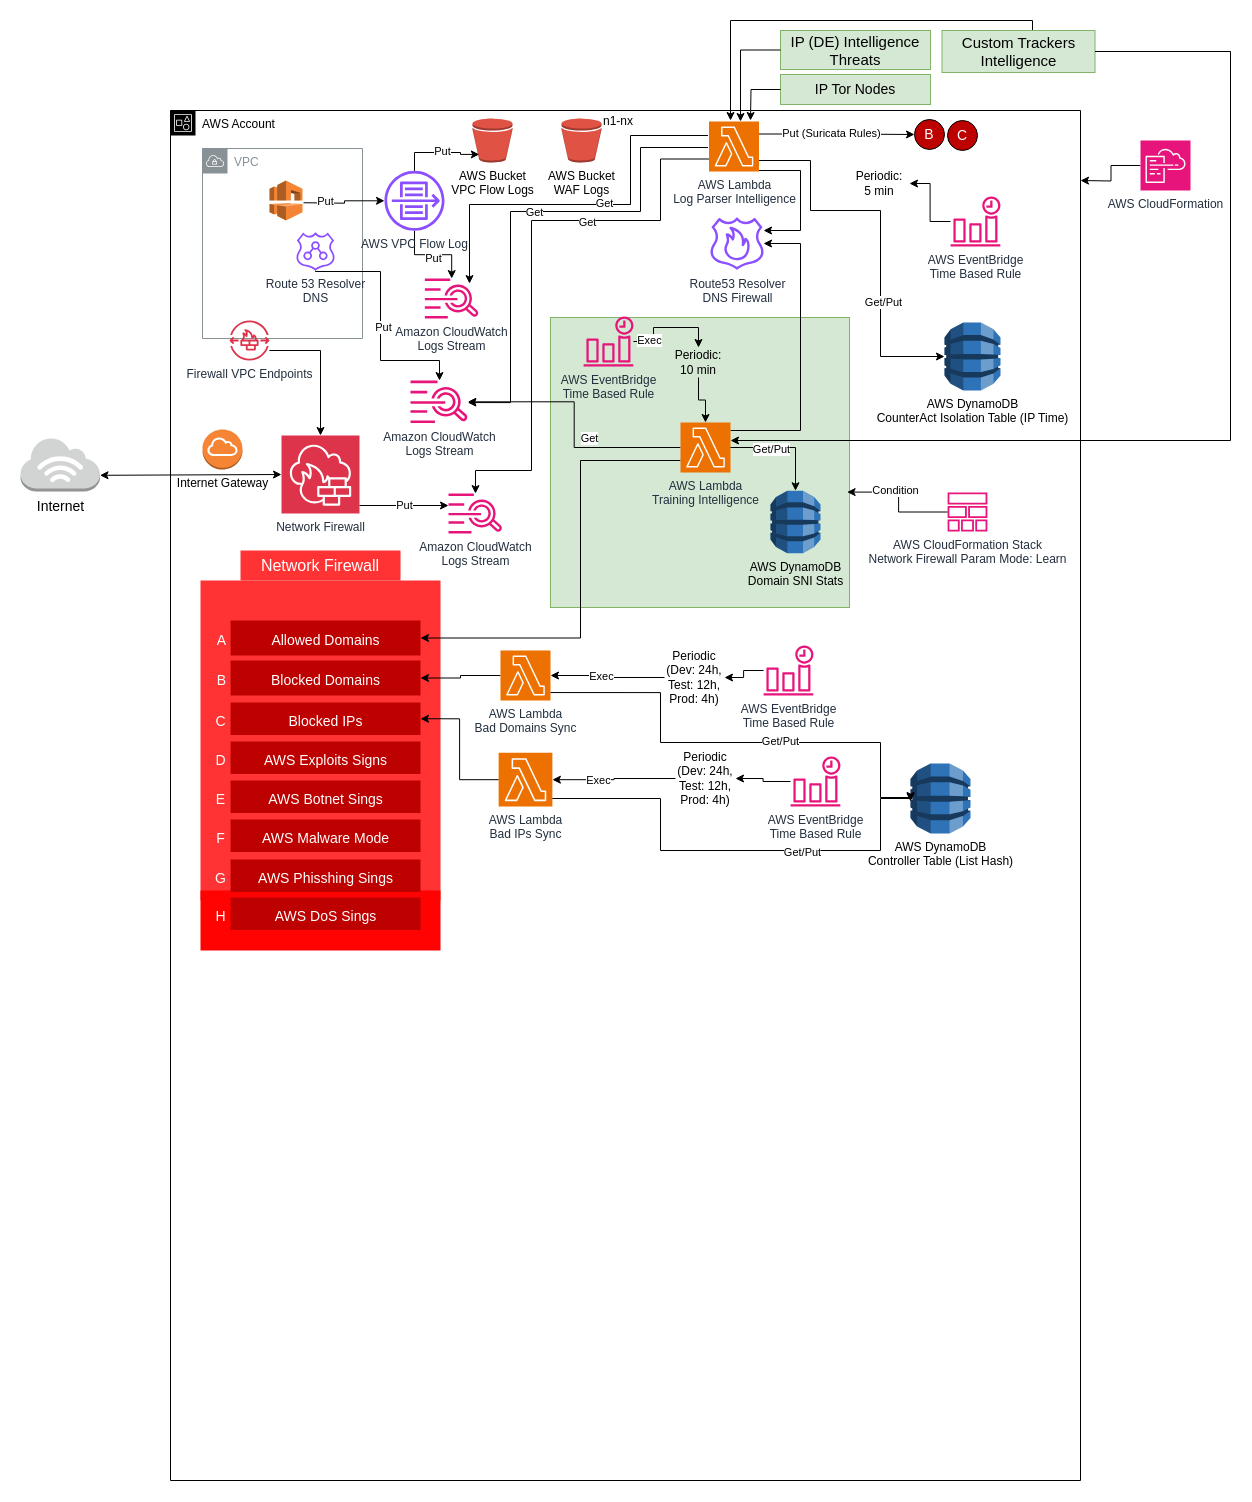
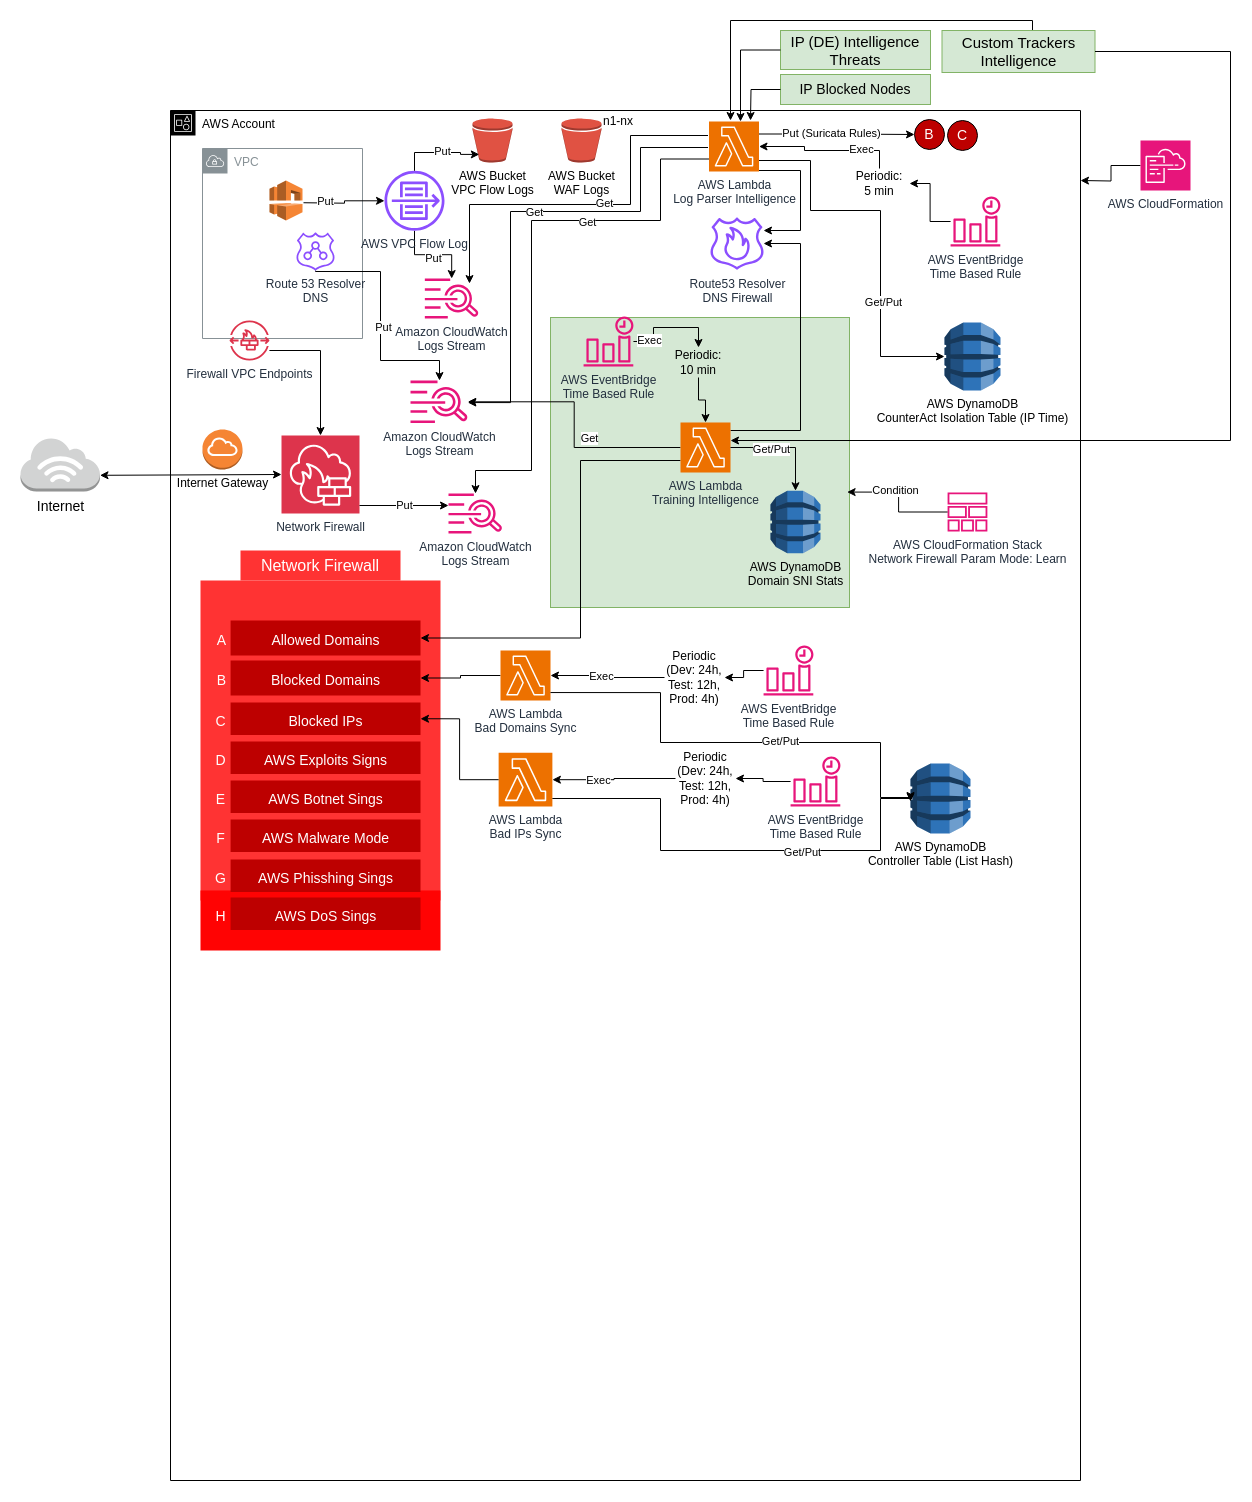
node "IP Tor Nodes": label "IP Tor Nodes" -> "IP Blocked Nodes"
edge "Periodic: 5 min" -> "AWS Lambda Log Parser Intelligence": added, label "Exec"
